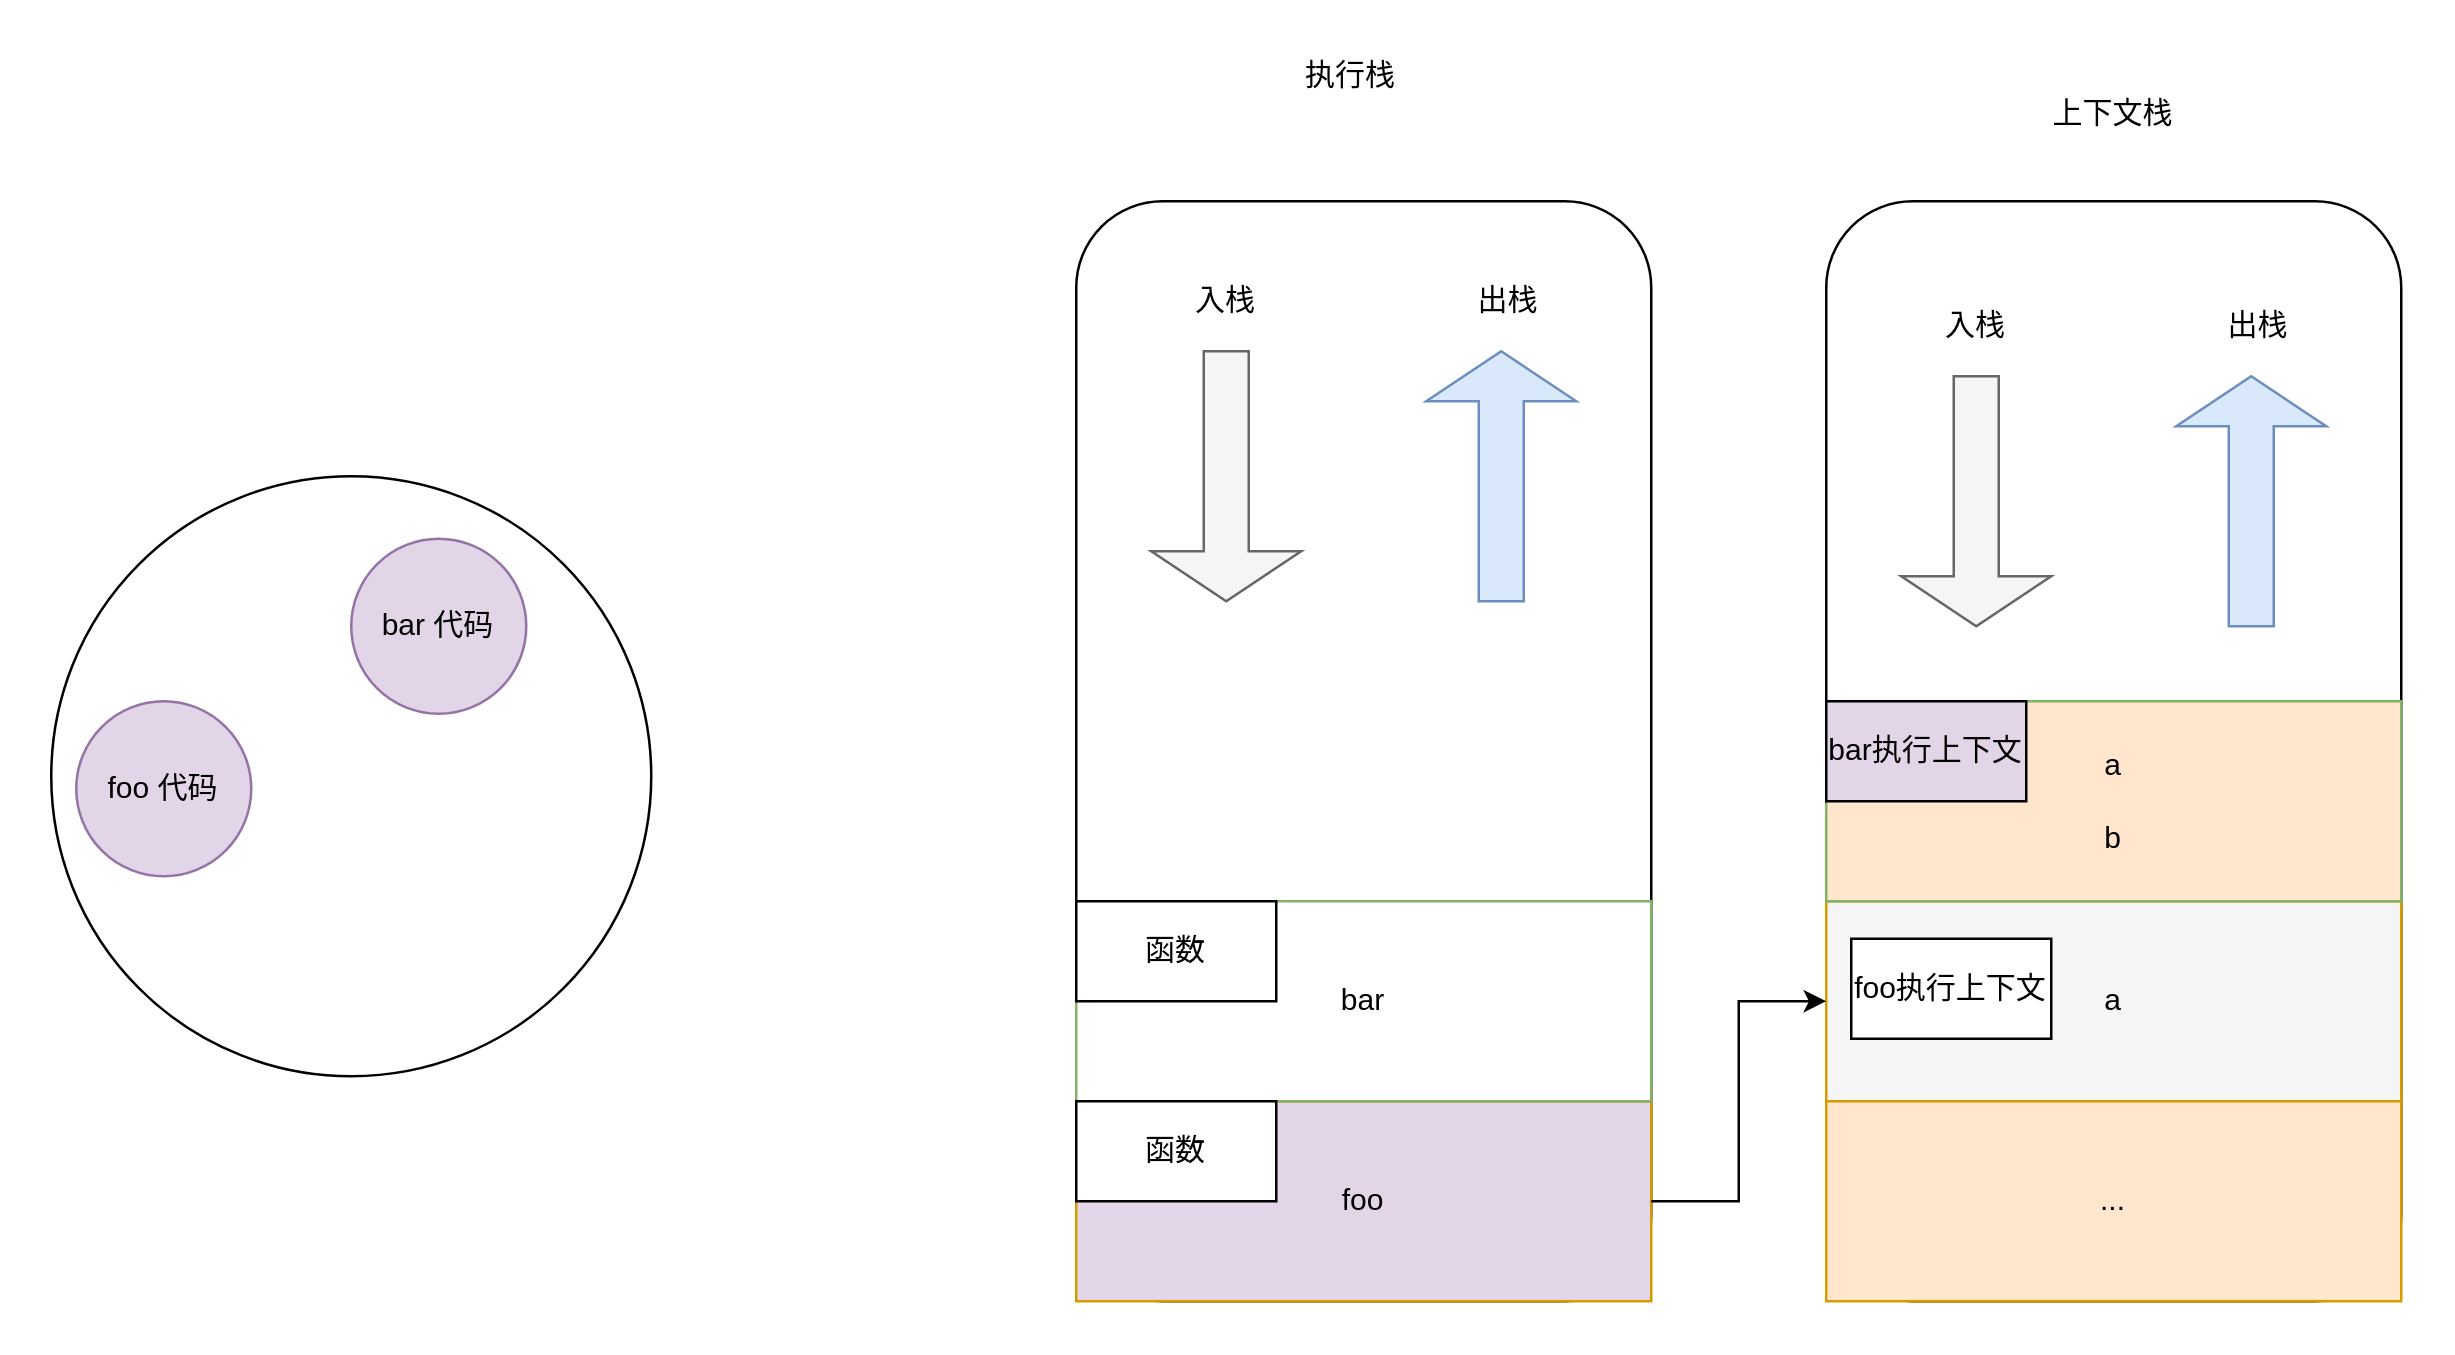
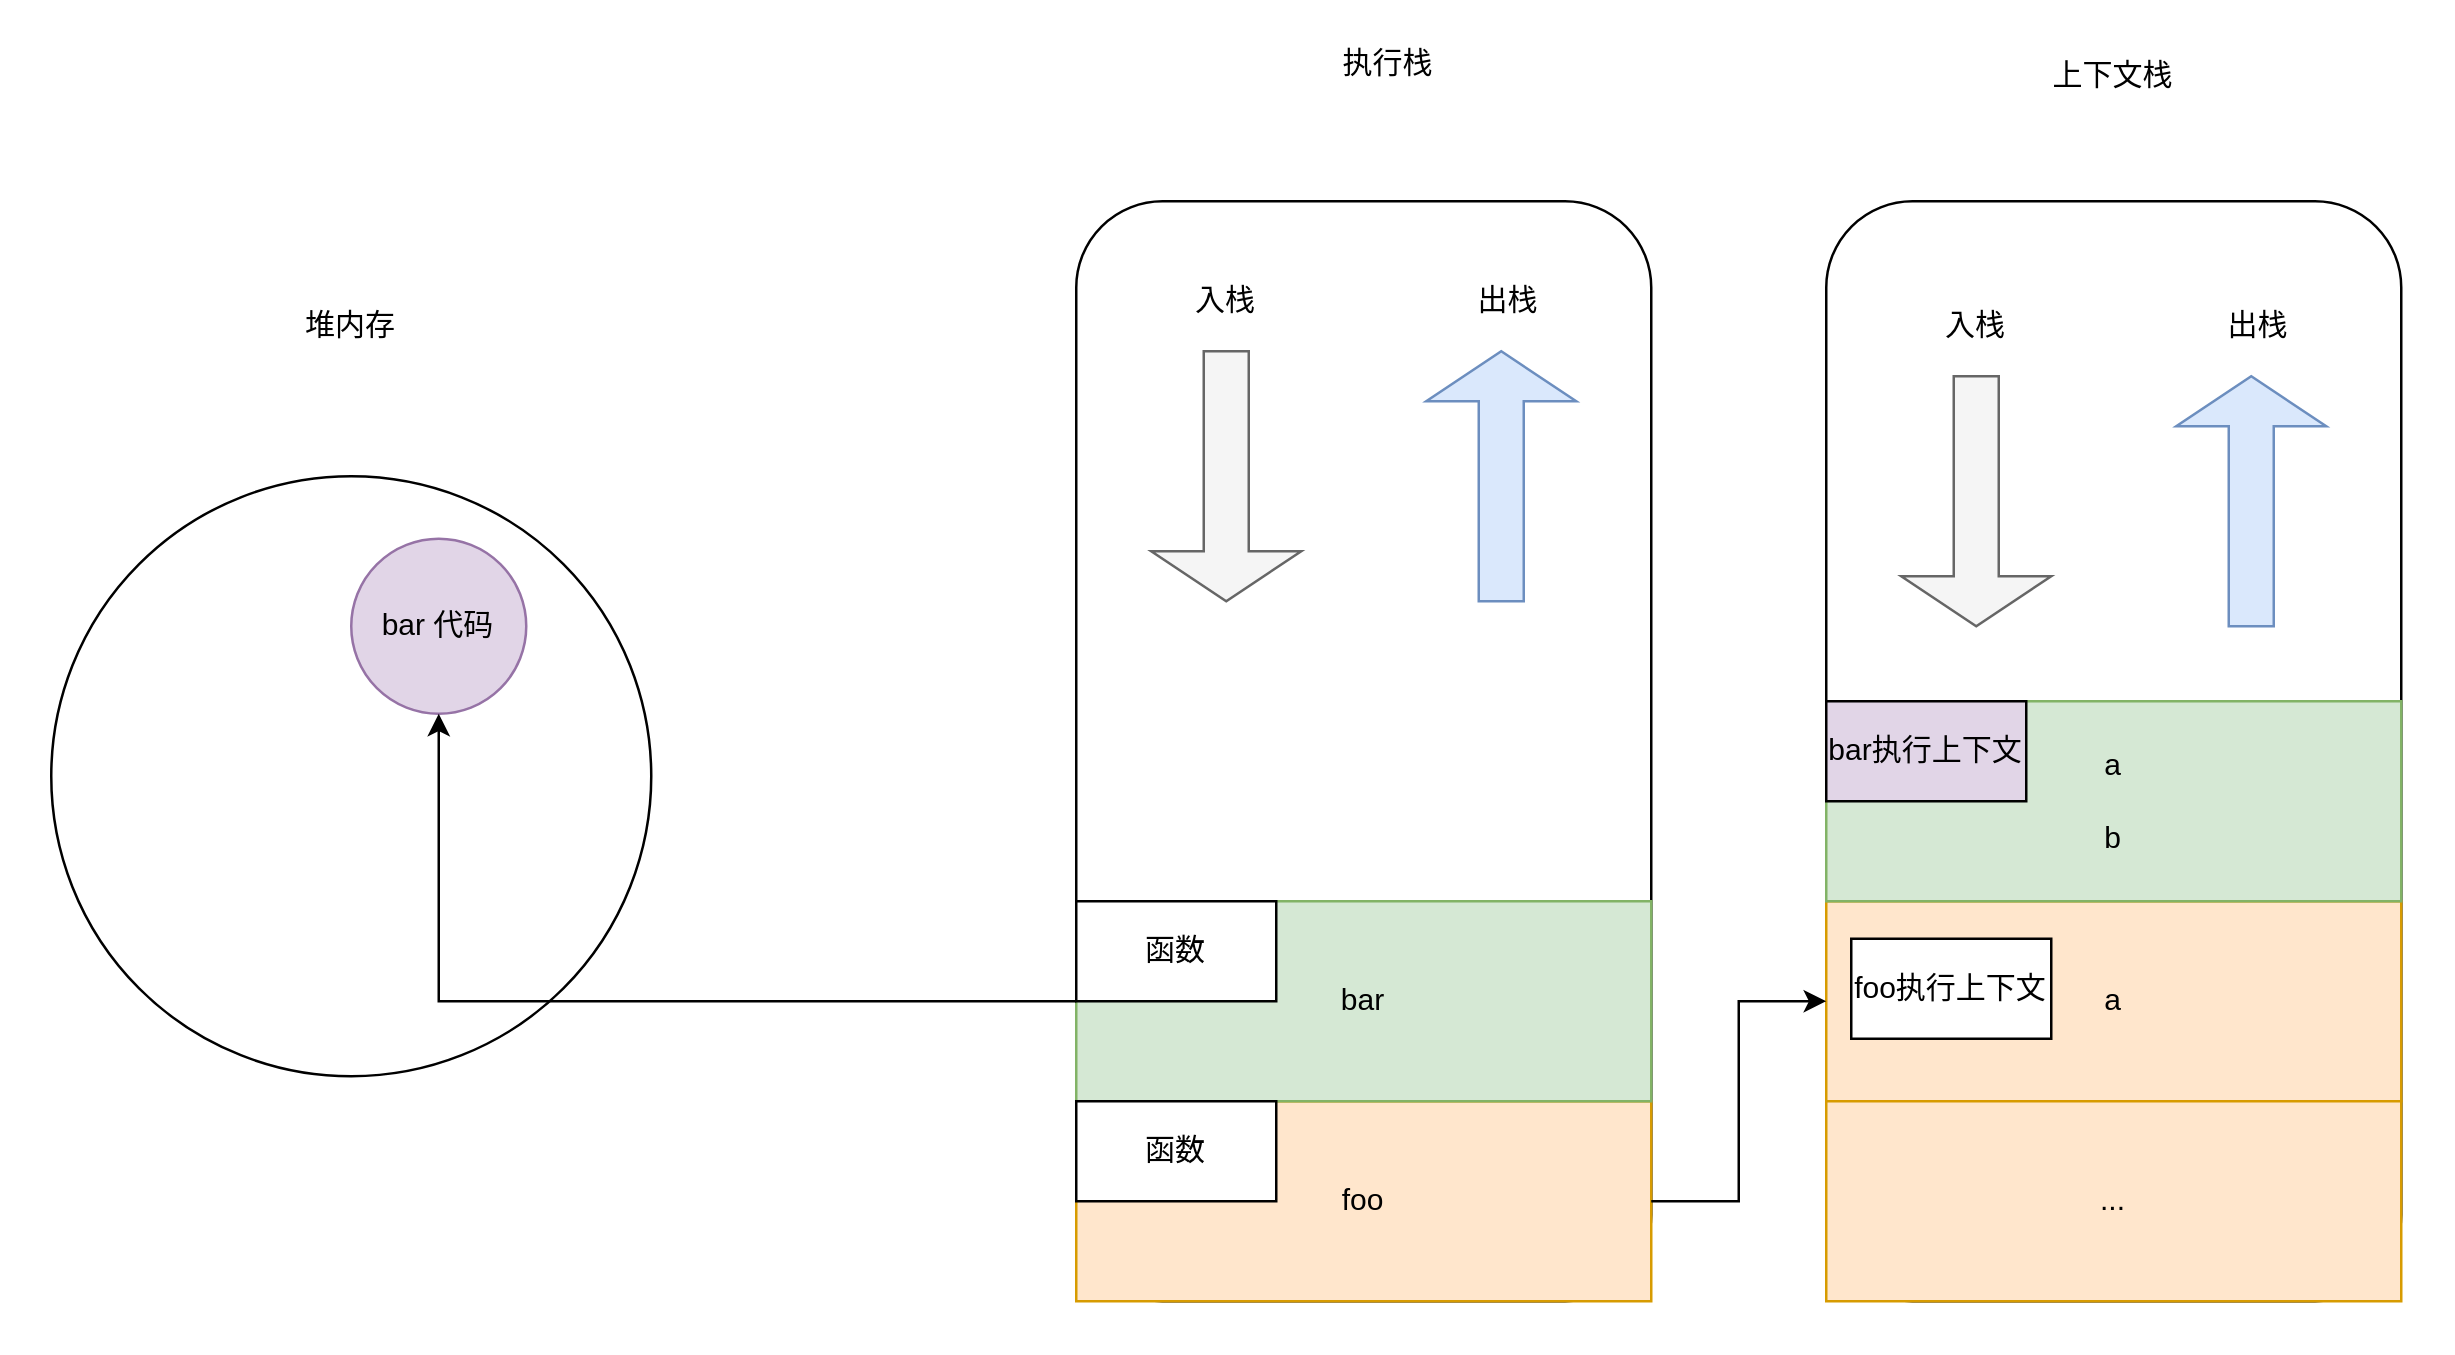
node "执行栈": moved (1351, 76) -> (1389, 64)
node "上下文栈": moved (2114, 114) -> (2114, 76)
node "堆内存": added
node "foo 代码": removed
node "a b": fillcolor #ffe6cc -> #d5e8d4
edge "bar" -> "bar 代码": added
node "bar": fillcolor #ffffff -> #d5e8d4
node "a": fillcolor #f5f5f5 -> #ffe6cc
node "foo": fillcolor #e1d5e7 -> #ffe6cc
